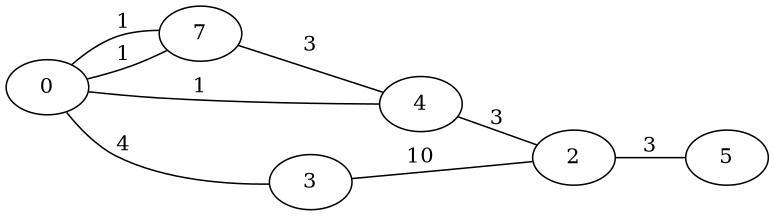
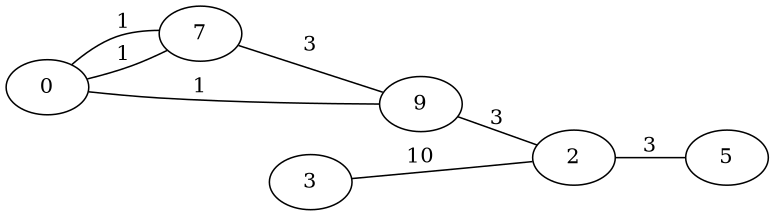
node "4": label "4" -> "9"
edge "0" -- "3": removed, label "4"
